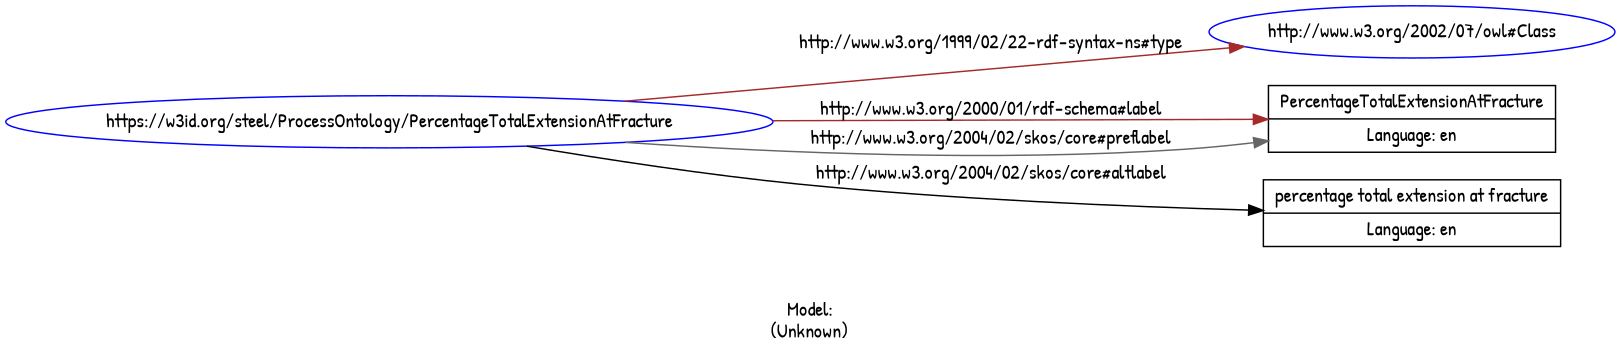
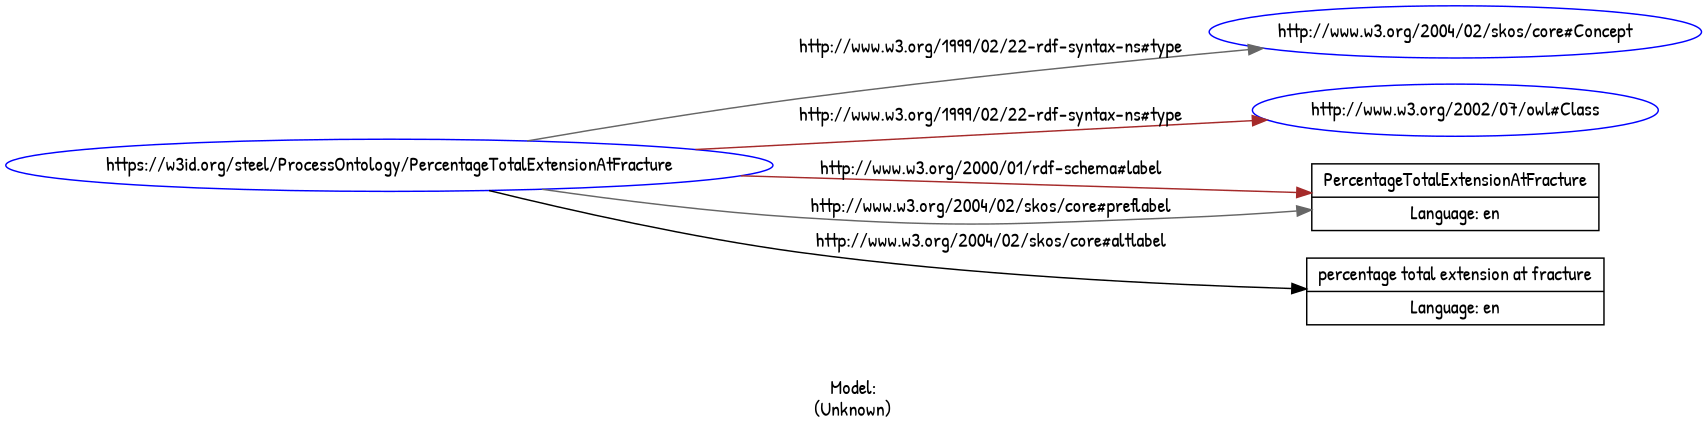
node "http://www.w3.org/2004/02/skos/core#Concept": added
